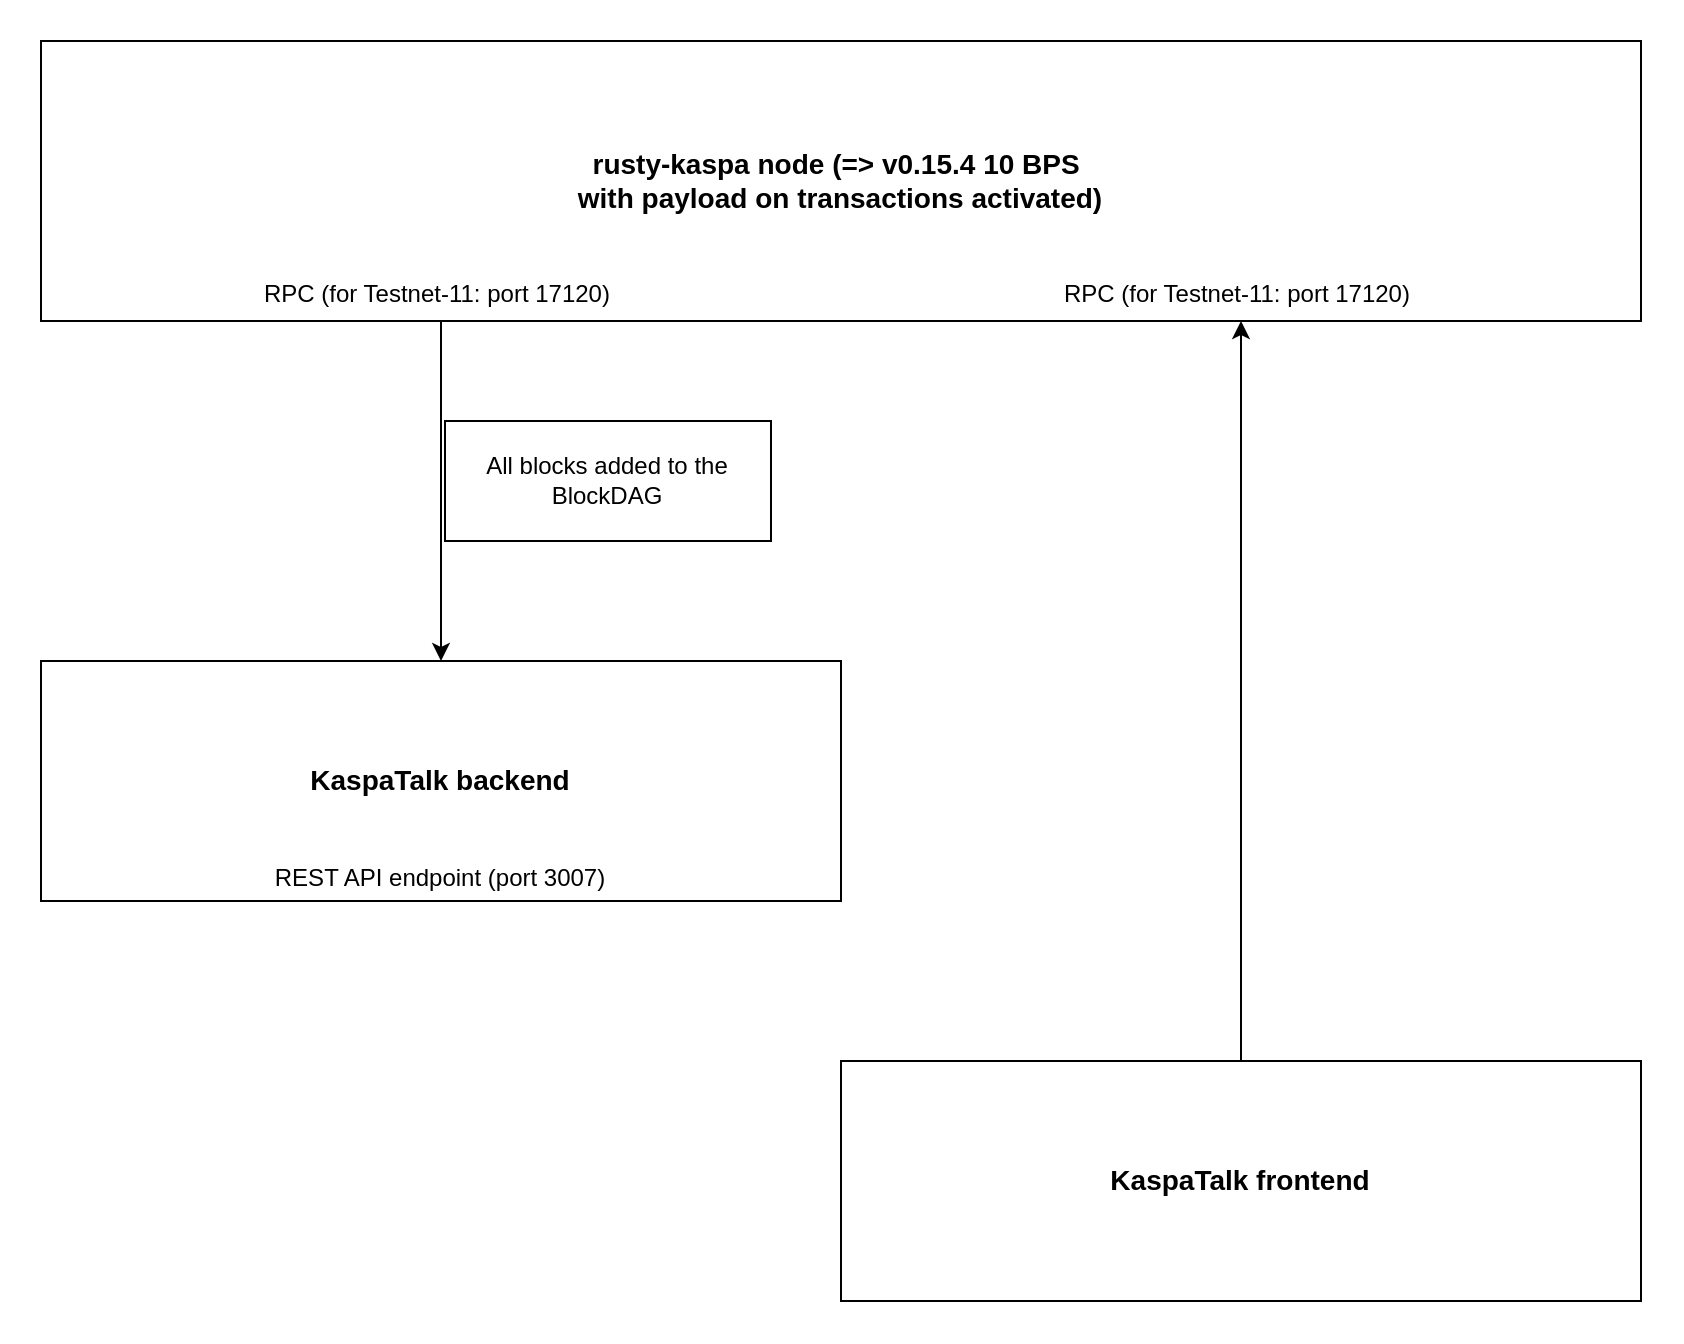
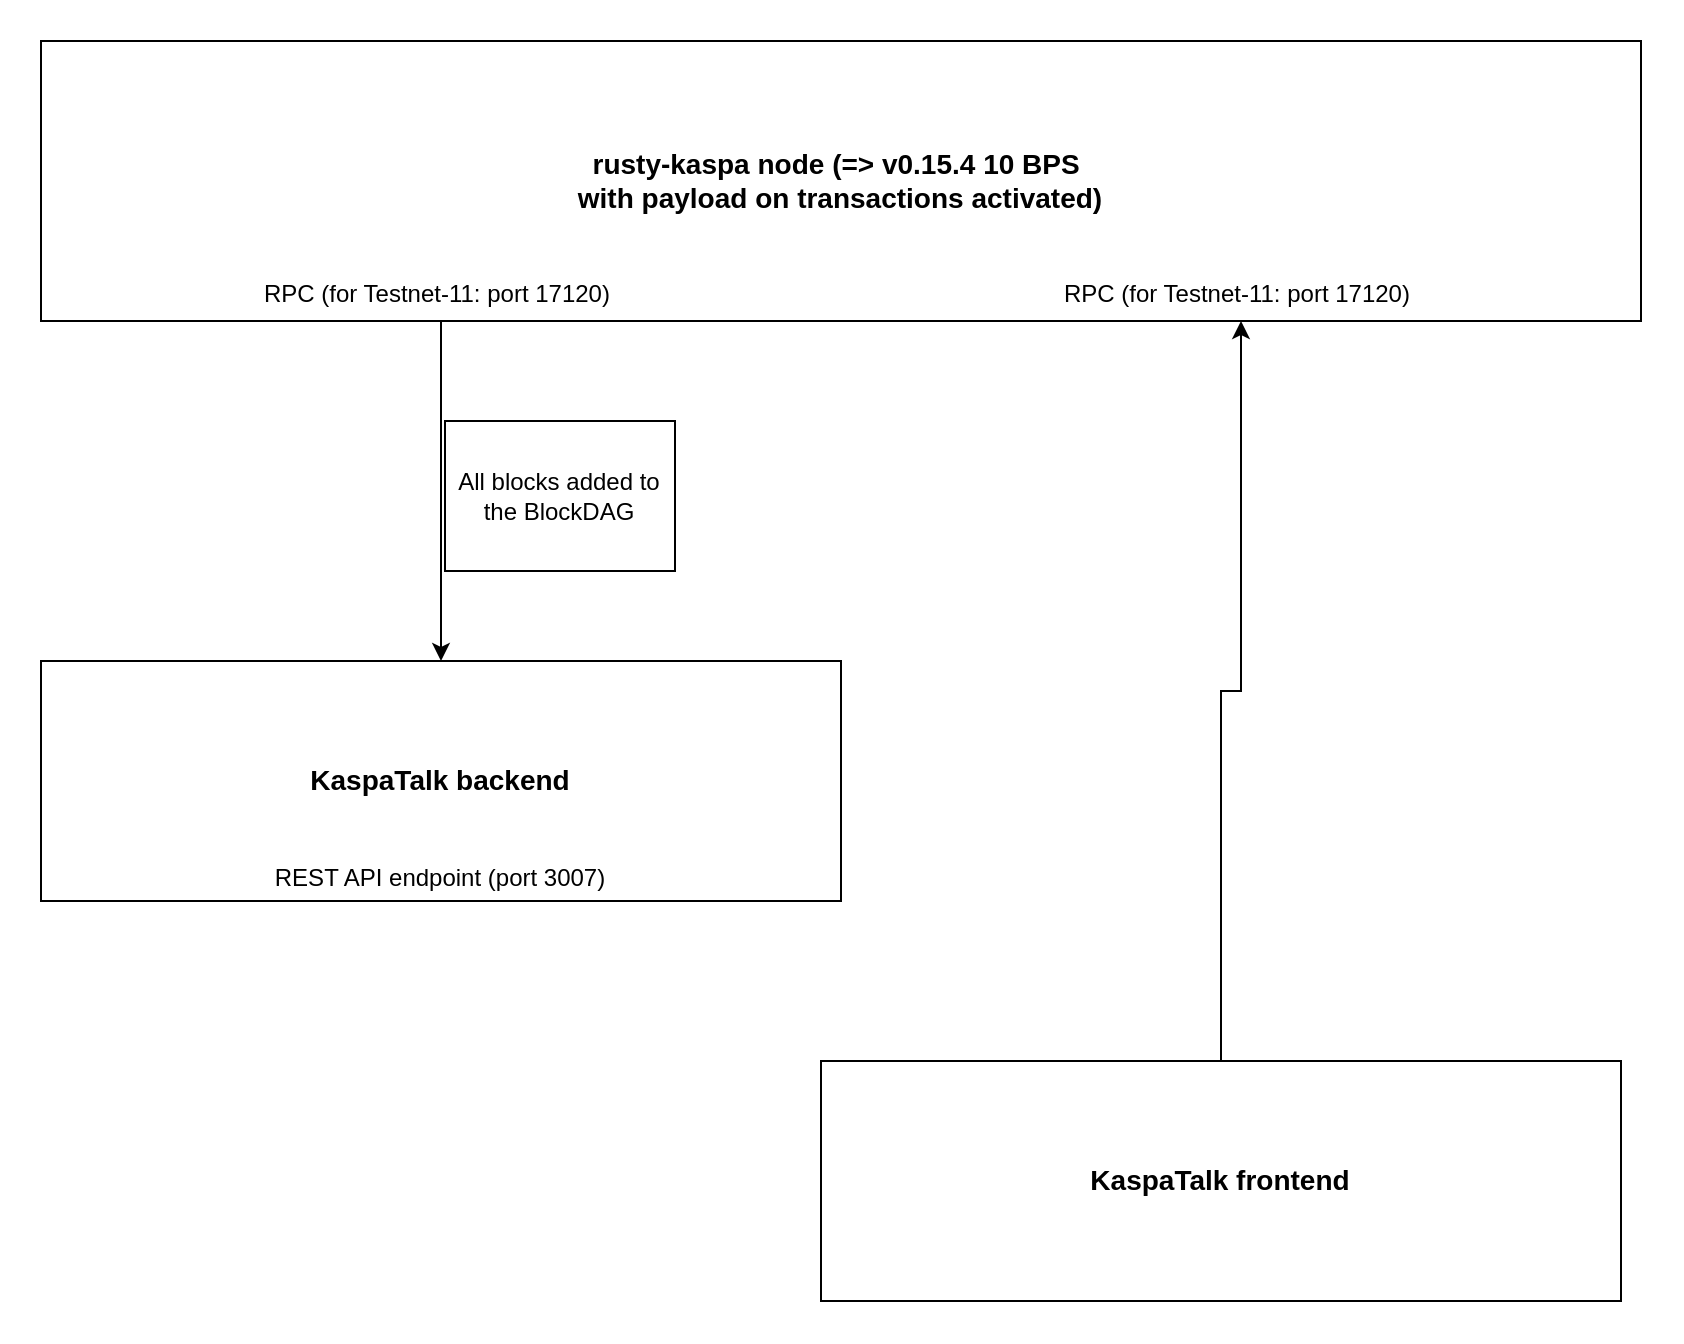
node "All blocks added to the BlockDAG": size 326x120 -> 230x150
node "KaspaTalk frontend": moved (1241, 1181) -> (1221, 1181)
